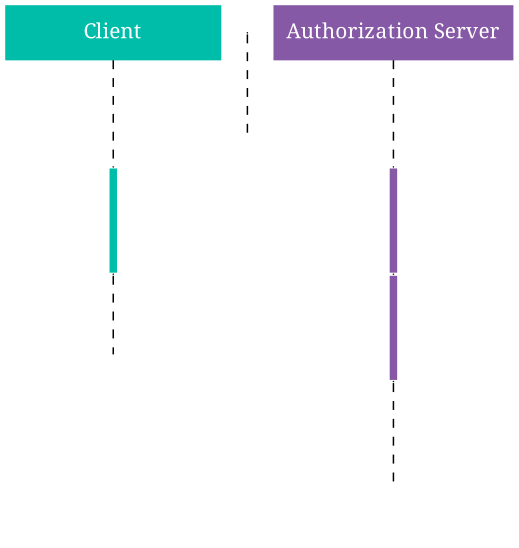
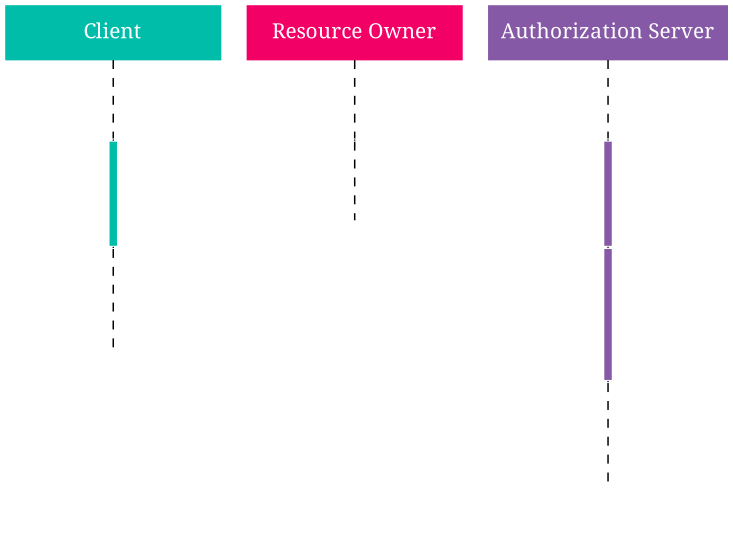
node "Resource Owner": added
